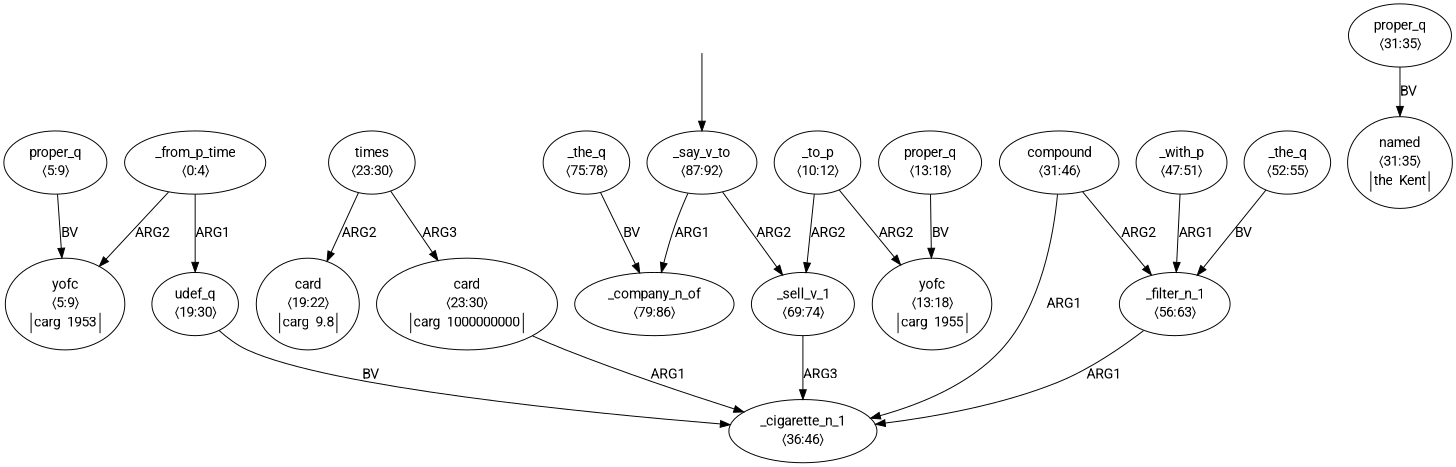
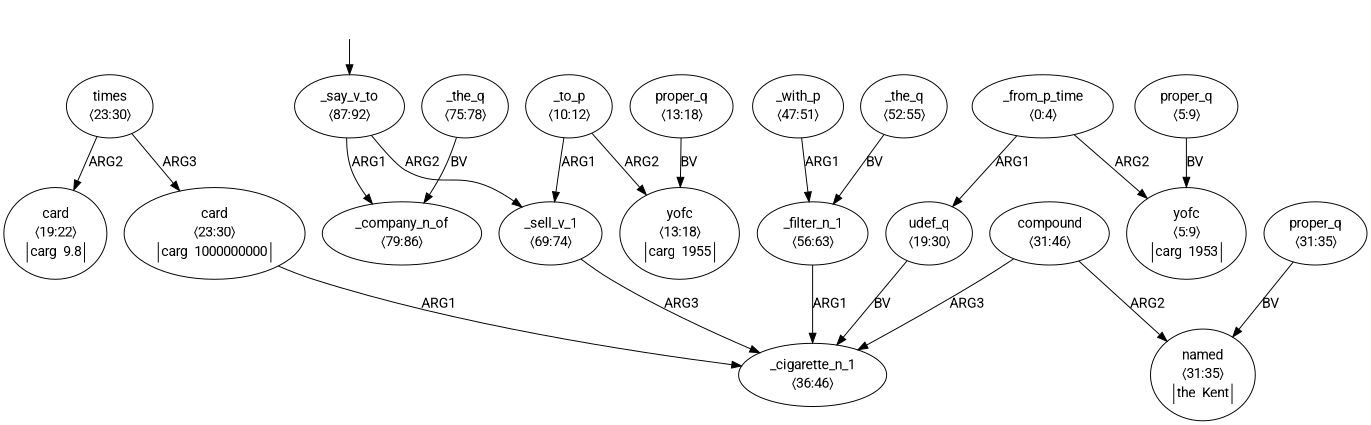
edge "compound" -> "_filter_n_1": now "compound" -> "named"
edge "_to_p" -> "_sell_v_1": label "ARG2" -> "ARG1"
edge "compound" -> "_cigarette_n_1": label "ARG1" -> "ARG3"
